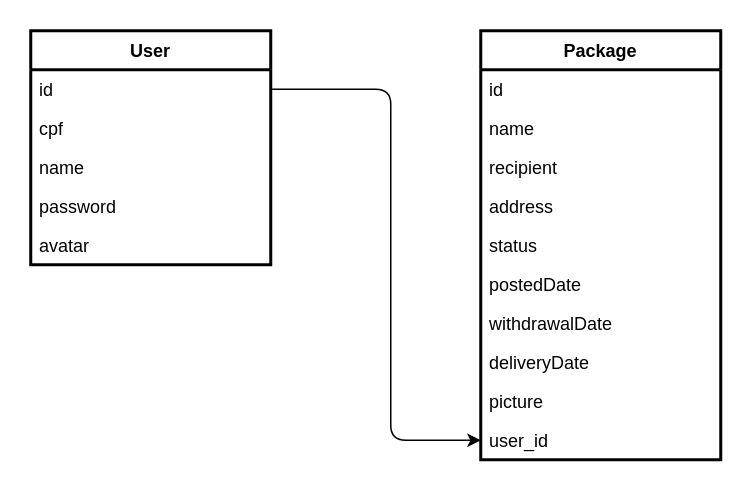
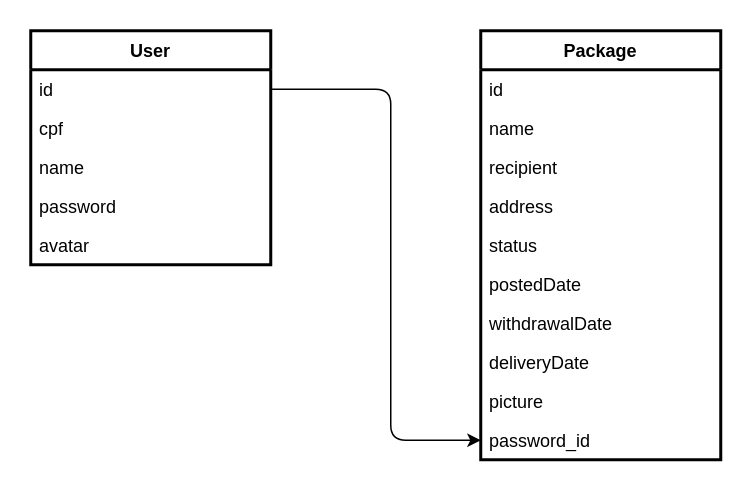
node "user_id": label "user_id" -> "password_id"
